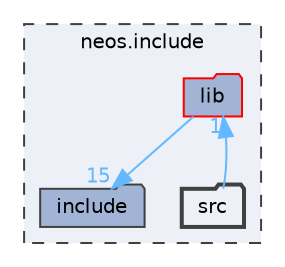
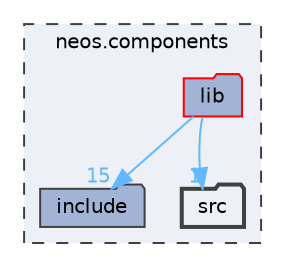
cluster "neos.include": label "neos.include" -> "neos.components"
edge "src" -> "lib": reversed
